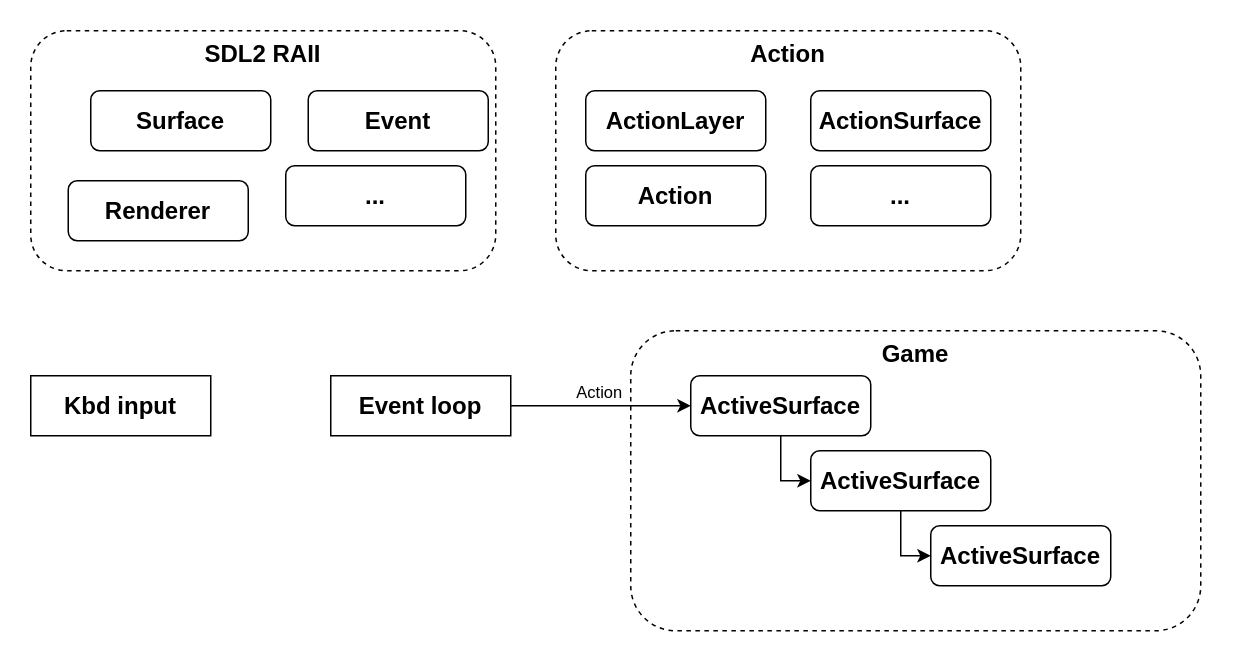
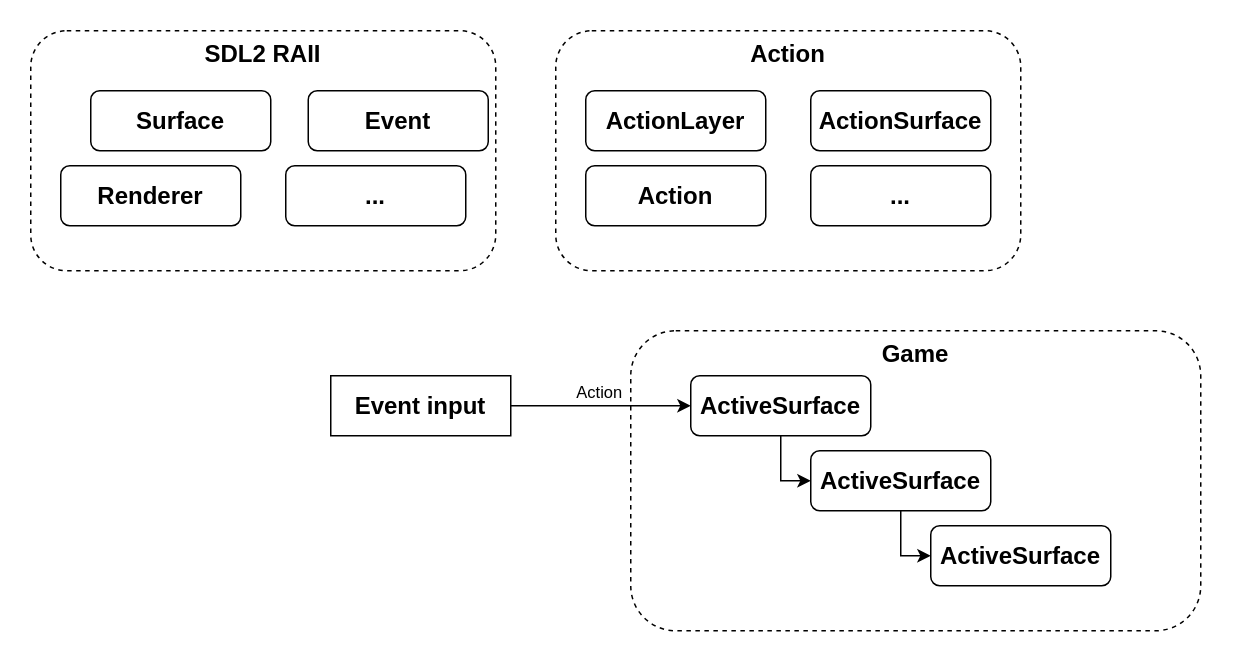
node "Renderer": moved (158, 211) -> (151, 196)
node "Kbd input": removed
node "Event loop": label "Event loop" -> "Event input"
